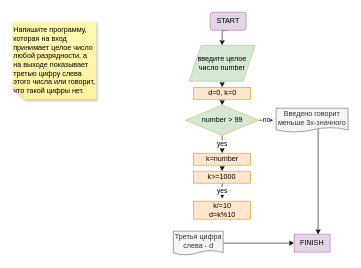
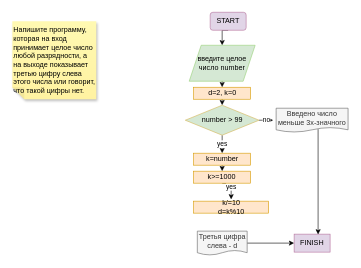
node "d=0, k=0": label "d=0, k=0" -> "d=2, k=0"
node "Введено говорит меньше 3х-значного": label "Введено говорит меньше 3х-значного" -> "Введено число меньше 3х-значного"
node "k/=10 d=k%10": size 57x18 -> 75x12
node "Третья цифра слева - d": moved (198, 243) -> (222, 243)
